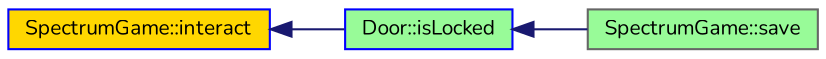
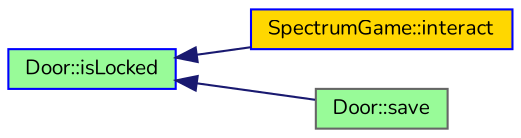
edge "Door::isLocked" -> "SpectrumGame::interact": reversed
node "SpectrumGame::save": label "SpectrumGame::save" -> "Door::save"
